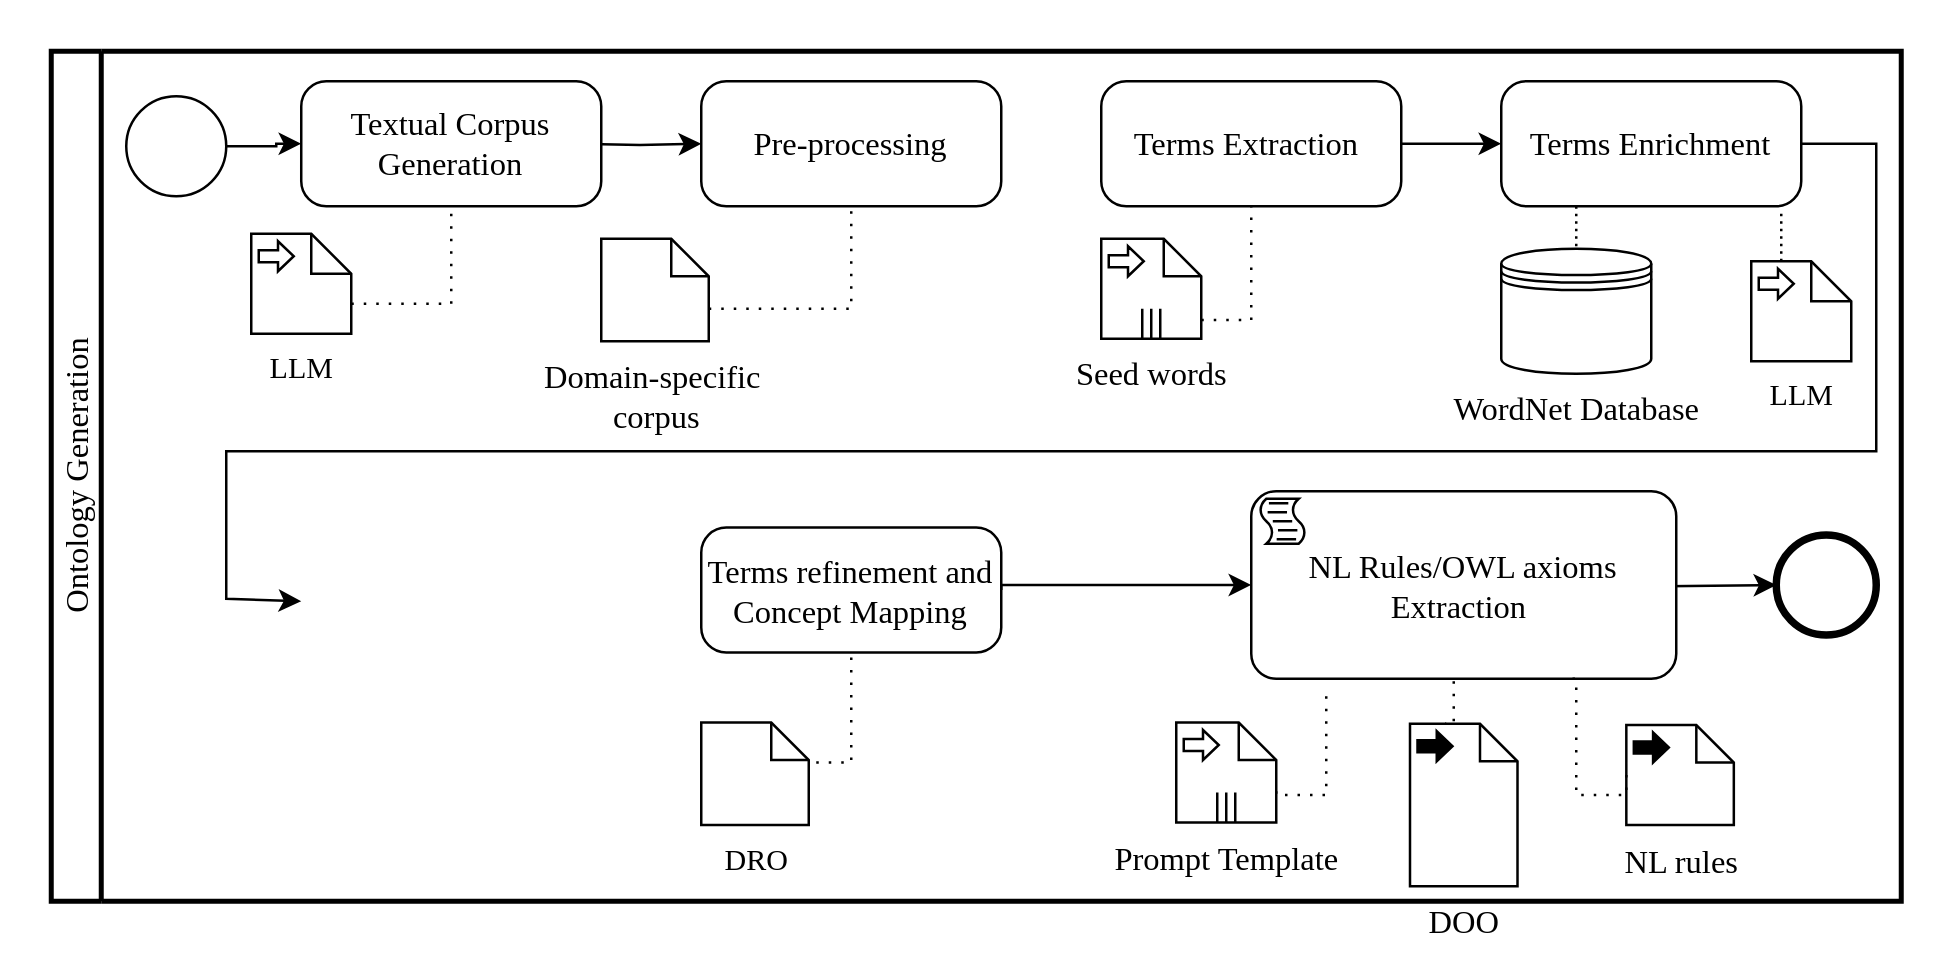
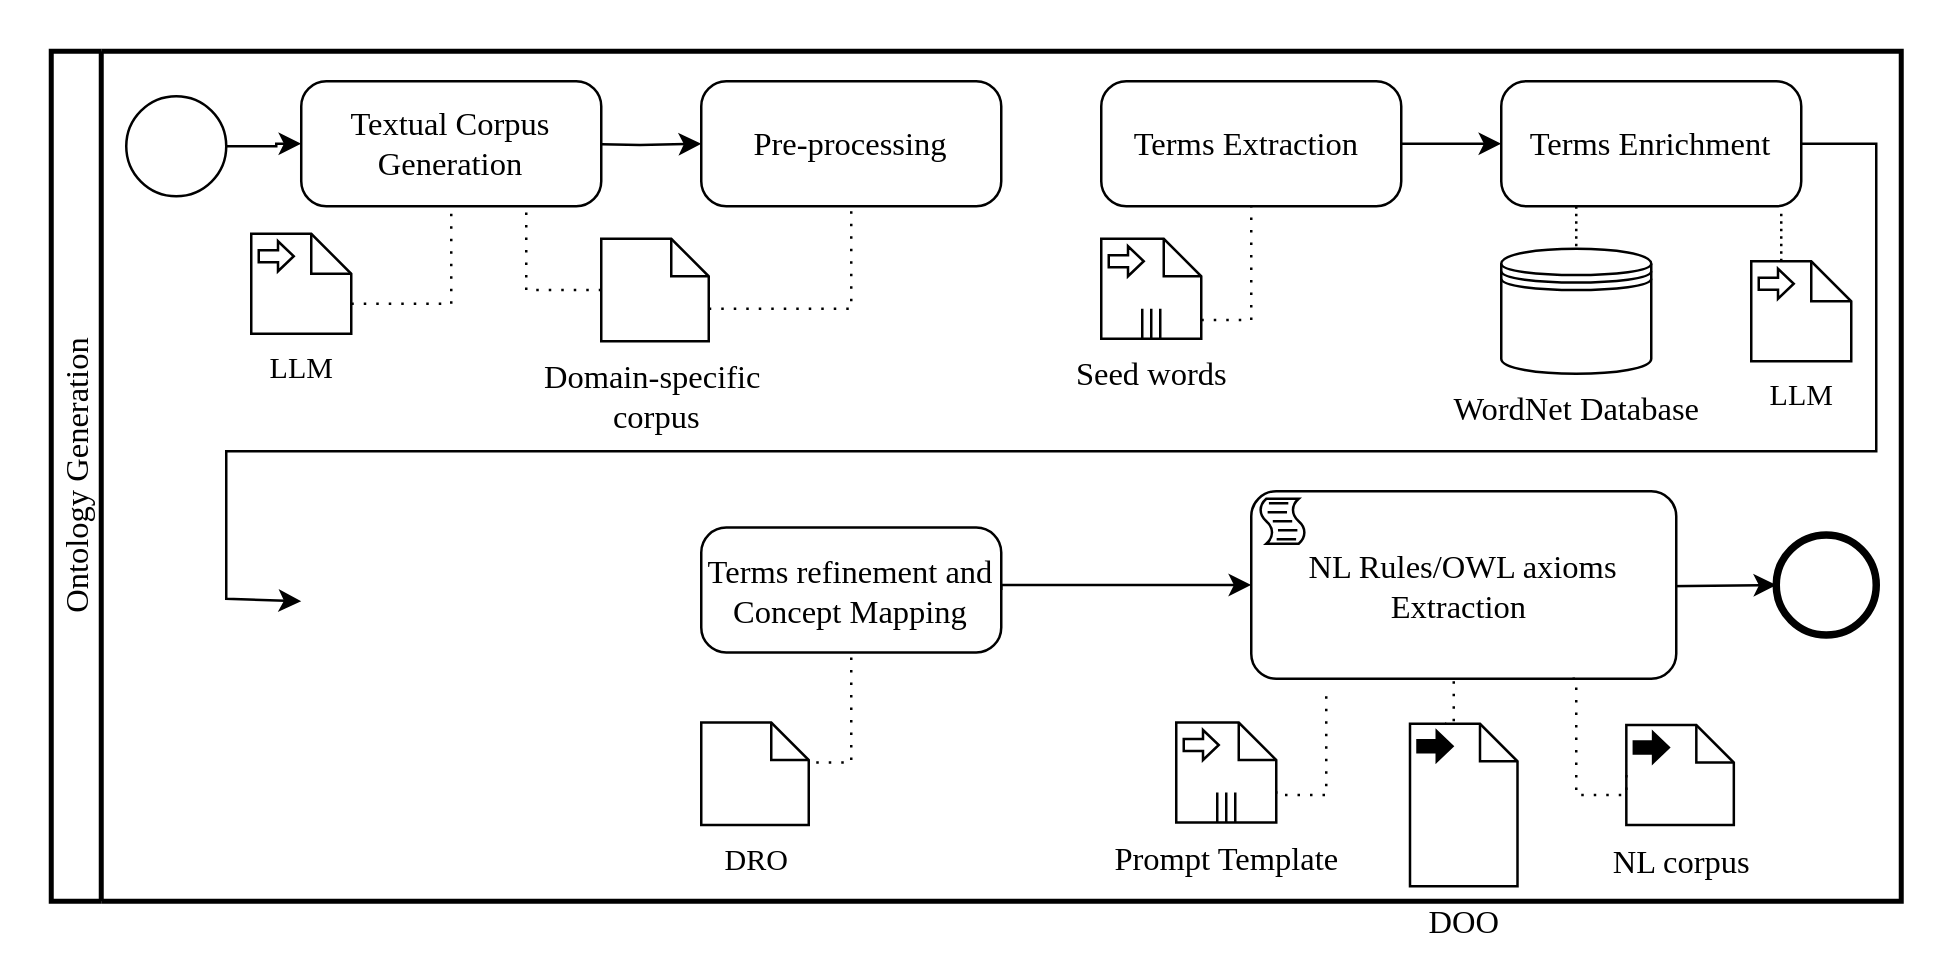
edge "Textual Corpus Generation" -- "Domain-specific corpus": added
node "NL rules": label "NL rules" -> "NL corpus"
